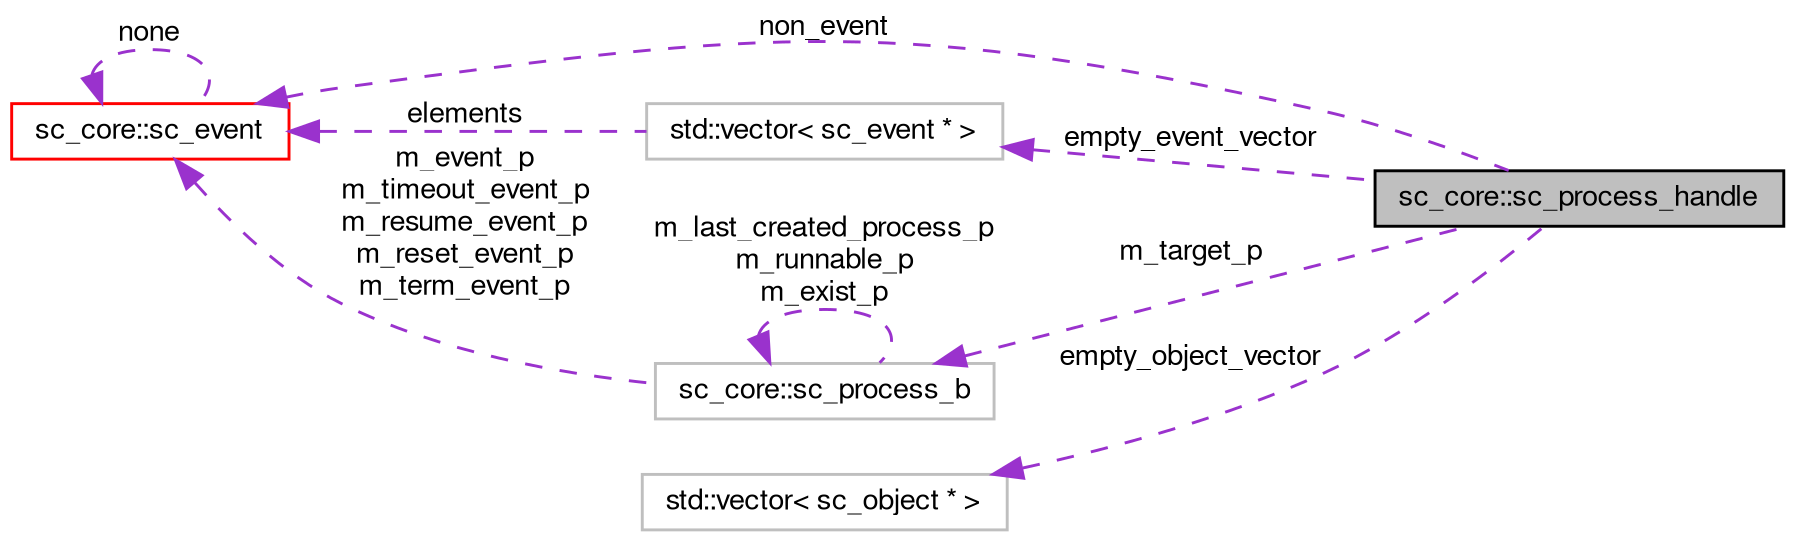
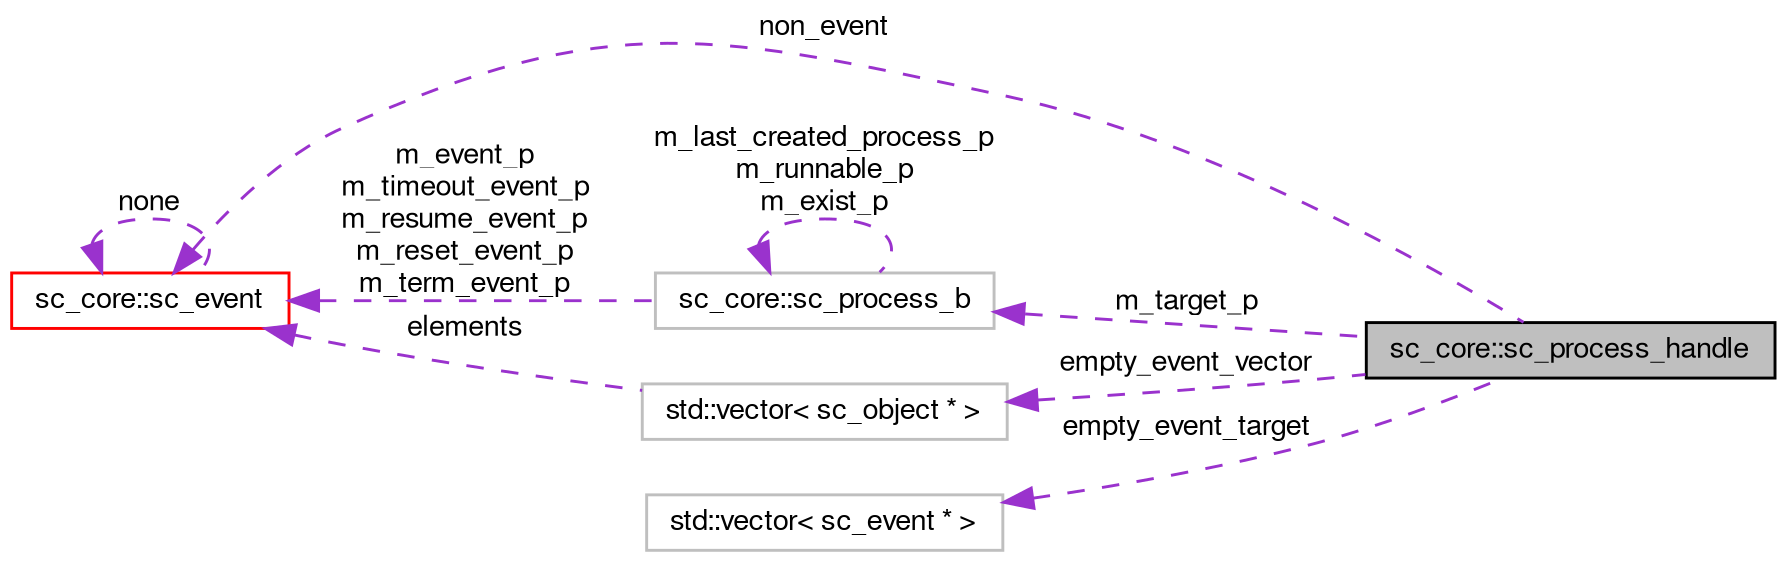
edge "std::vector< sc_event * >" -> "sc_core::sc_event": now "std::vector< sc_object * >" -> "sc_core::sc_event"
edge "sc_core::sc_process_handle" -> "std::vector< sc_event * >": label "empty_event_vector" -> "empty_event_target"
edge "sc_core::sc_process_handle" -> "std::vector< sc_object * >": label "empty_object_vector" -> "empty_event_vector"
